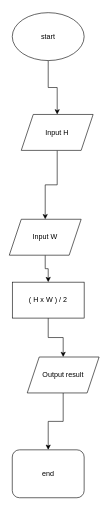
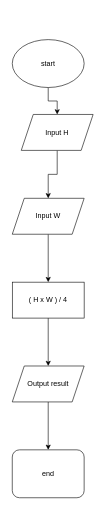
node "start": moved (48, 36) -> (48, 63)
node "Input W": moved (45, 237) -> (48, 216)
node "( H x W ) / 2": label "( H x W ) / 2" -> "( H x W ) / 4"
node "Output result": moved (63, 375) -> (48, 384)
